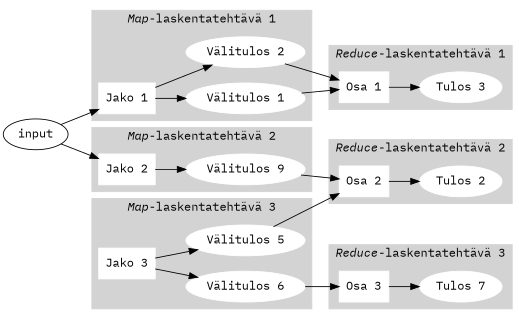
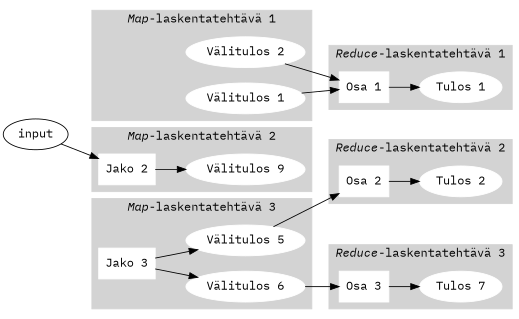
node "Tulos 3": label "Tulos 3" -> "Tulos 1"
node "Jako 1": removed
edge "Välitulos 9" -> "Osa 2": removed
